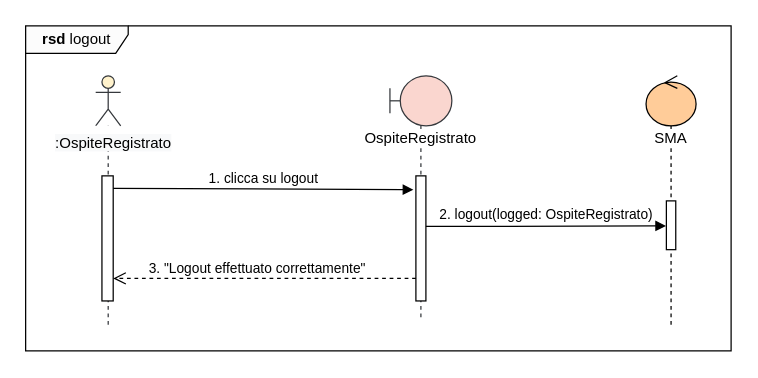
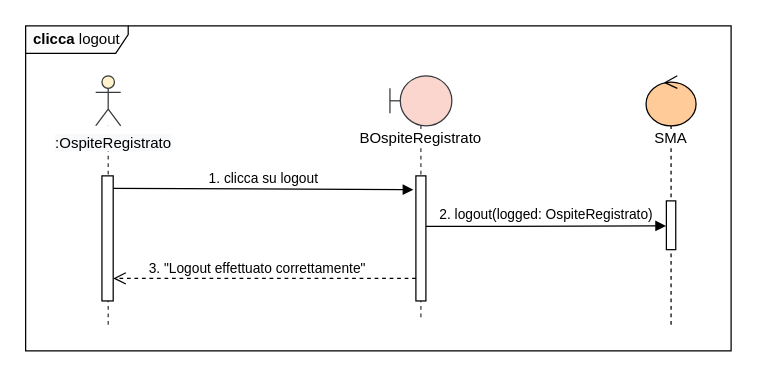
node "rsd logout": label "rsd logout" -> "clicca logout"
node "OspiteRegistrato": label "OspiteRegistrato" -> "BOspiteRegistrato"
